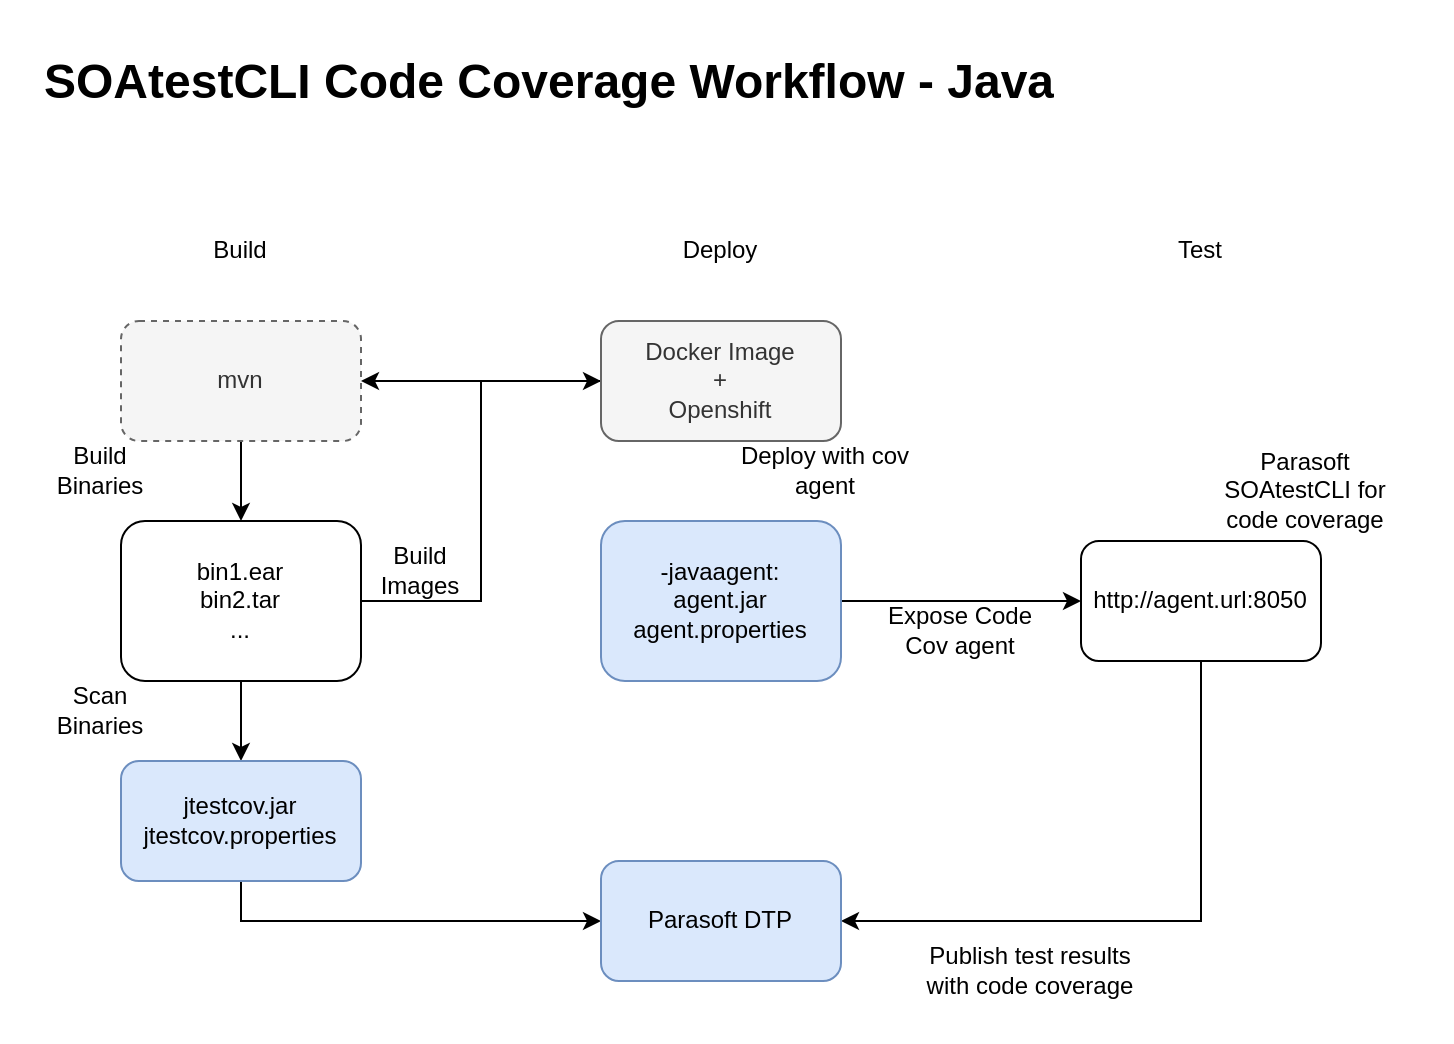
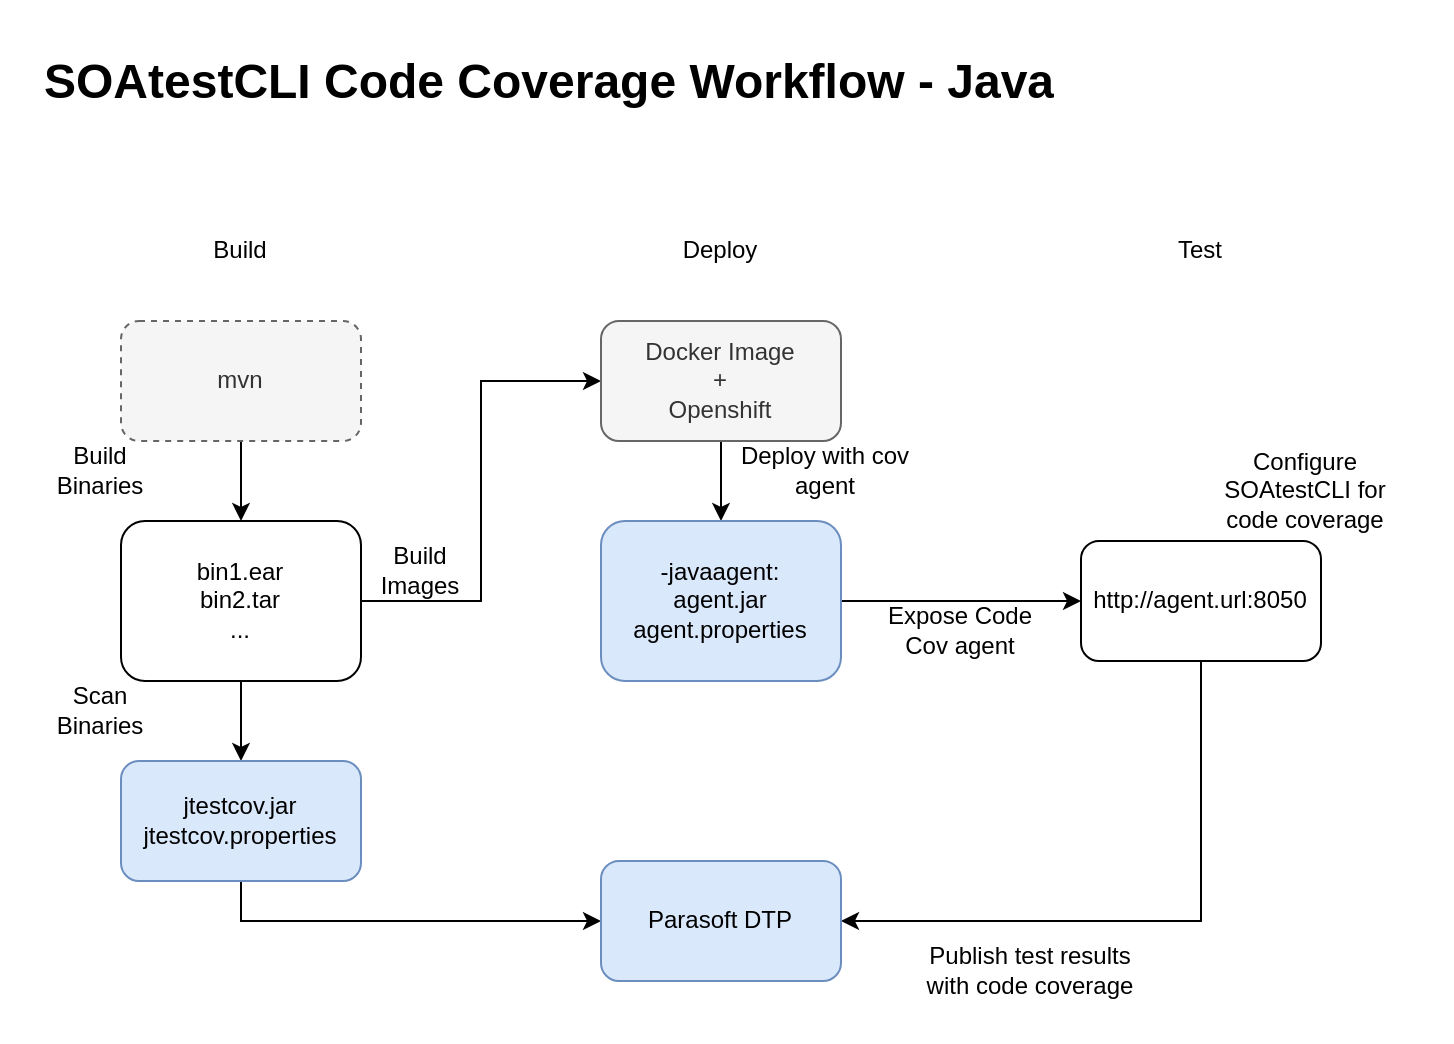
edge "Docker Image + Openshift" -> "mvn": now "Docker Image + Openshift" -> "-javaagent: agent.jar agent.properties"
node "Parasoft SOAtestCLI for code coverage": label "Parasoft SOAtestCLI for code coverage" -> "Configure SOAtestCLI for code coverage"
